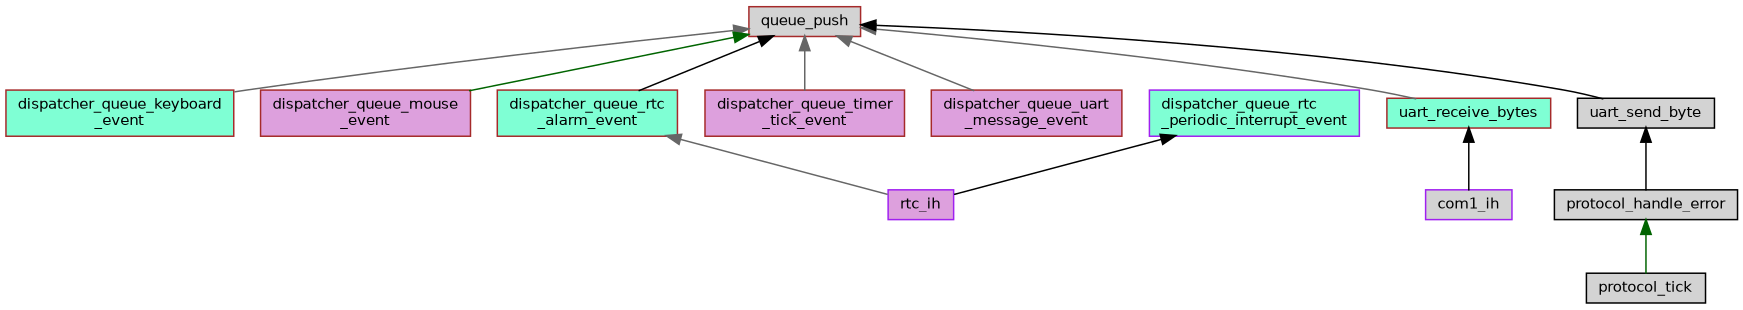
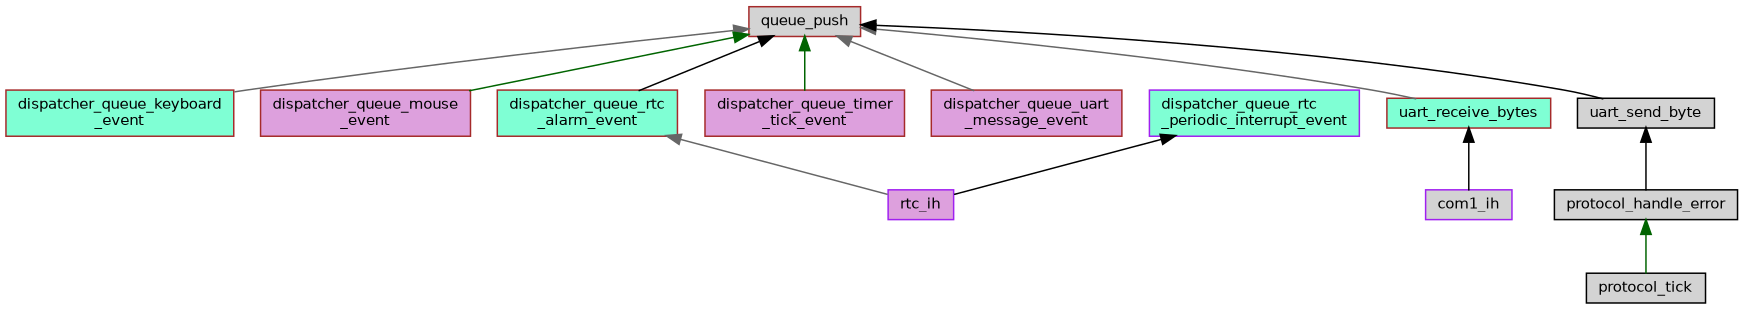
edge "dispatcher_queue_timer _tick_event" -> "queue_push": color gray40 -> darkgreen
